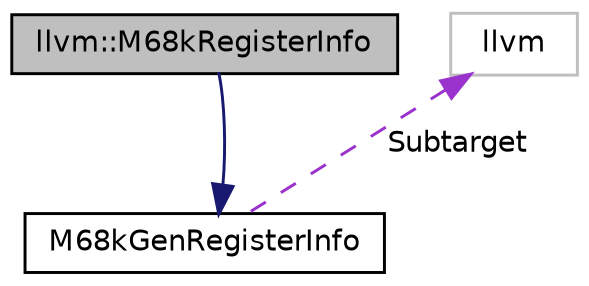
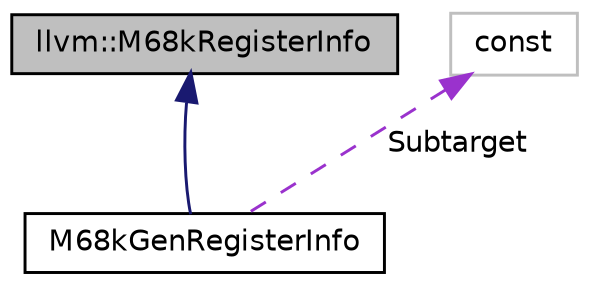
node "llvm": label "llvm" -> "const"
edge "llvm::M68kRegisterInfo" -> "M68kGenRegisterInfo": reversed
